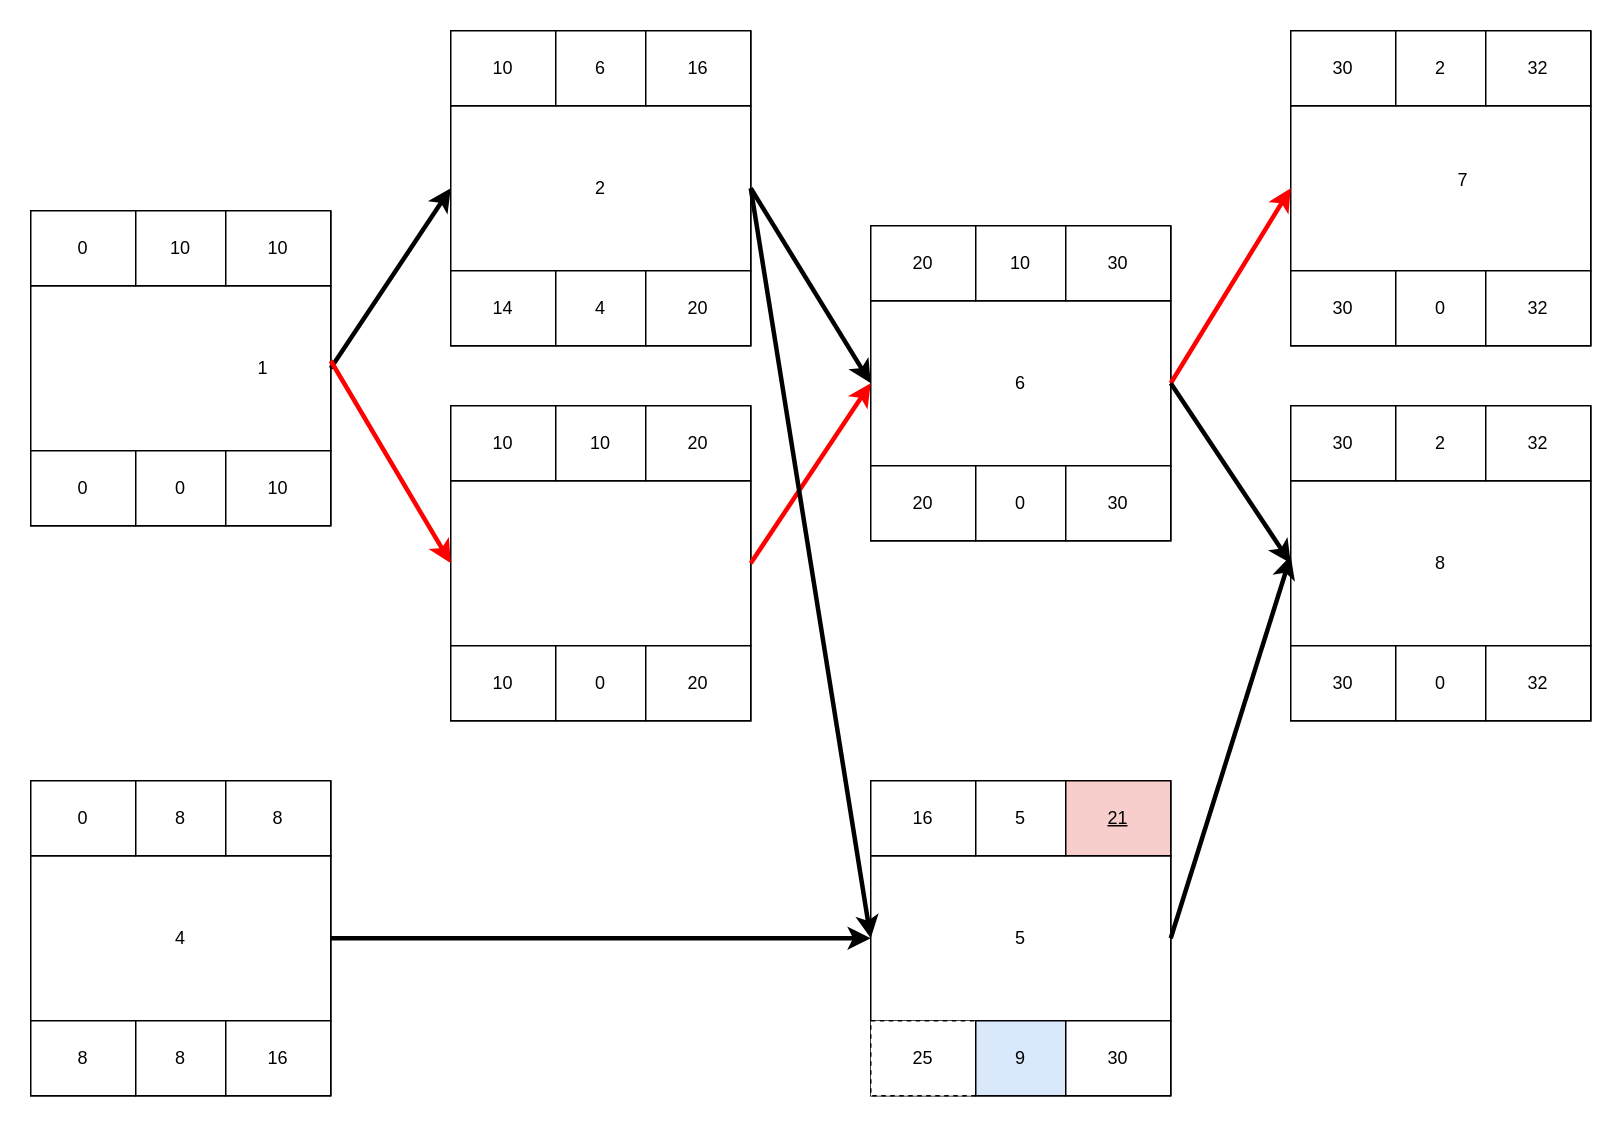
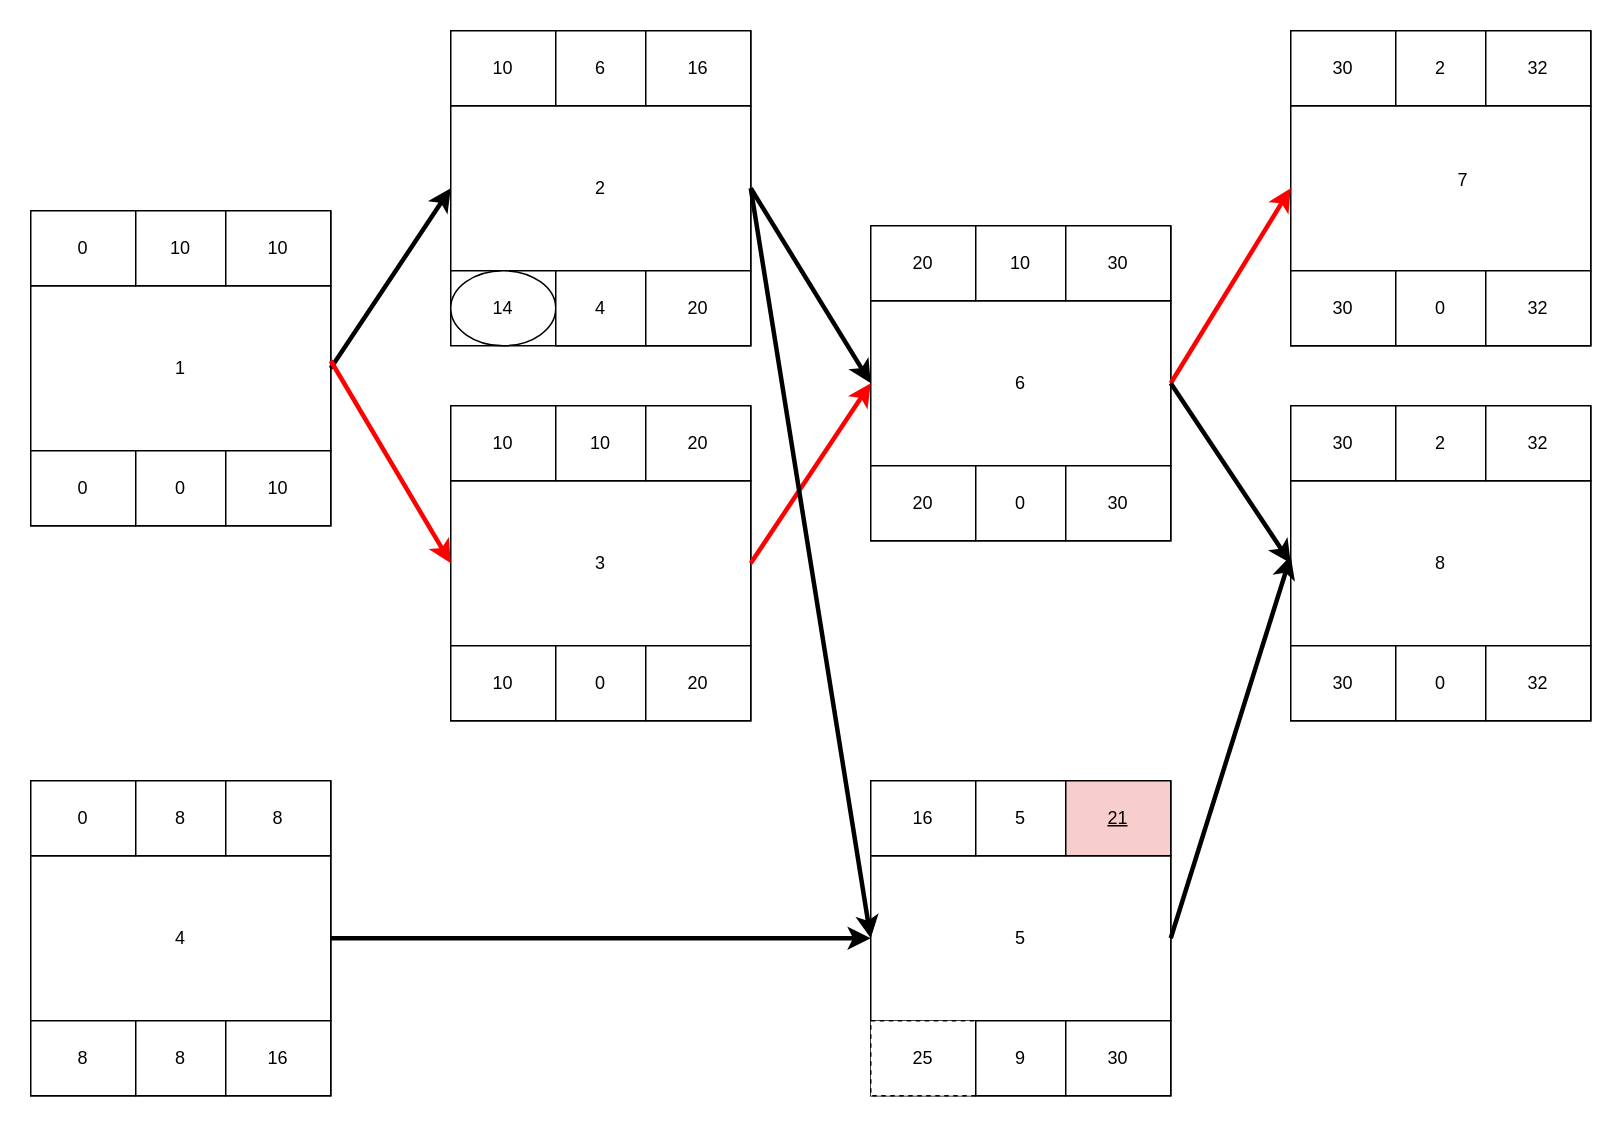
node "14": shape rectangle -> ellipse
node "1": moved (263, 368) -> (181, 368)
node "3": added
node "9": fillcolor #dae8fc -> #ffffff
